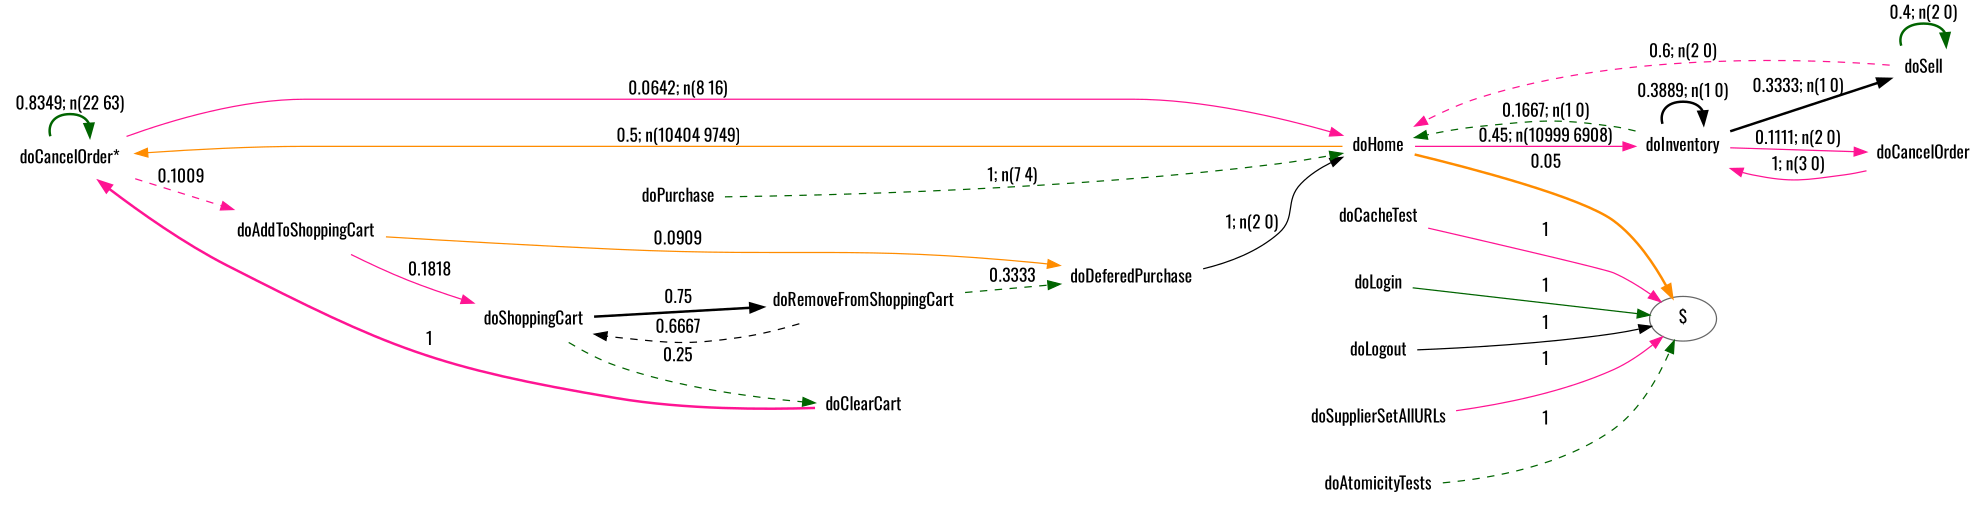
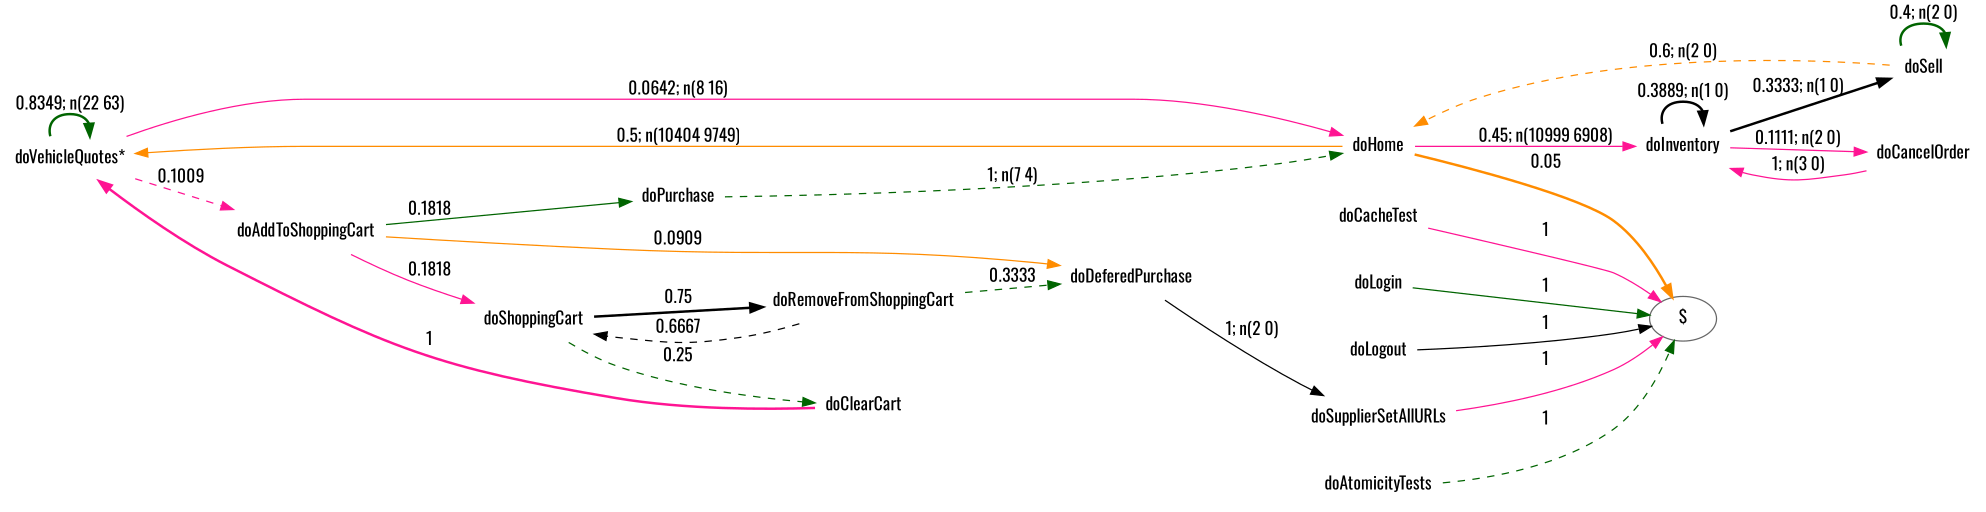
edge "doSell" -> "doHome": color deeppink -> darkorange
edge "doInventory" -> "doHome": removed, label "0.1667; n(1 0)"
node "doCancelOrder*": label "doCancelOrder*" -> "doVehicleQuotes*"
edge "doAddToShoppingCart" -> "doPurchase": added, label "0.1818"
edge "doDeferedPurchase" -> "doHome": now "doDeferedPurchase" -> "doSupplierSetAllURLs"
